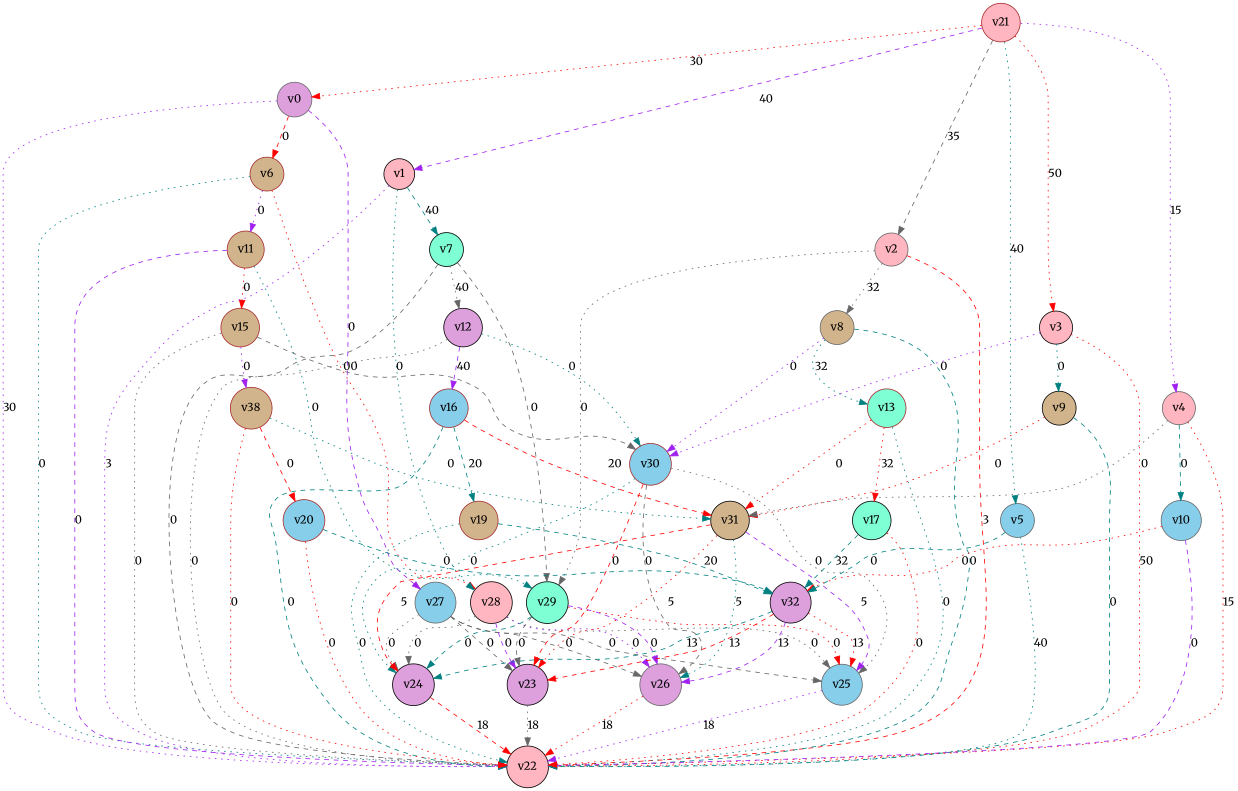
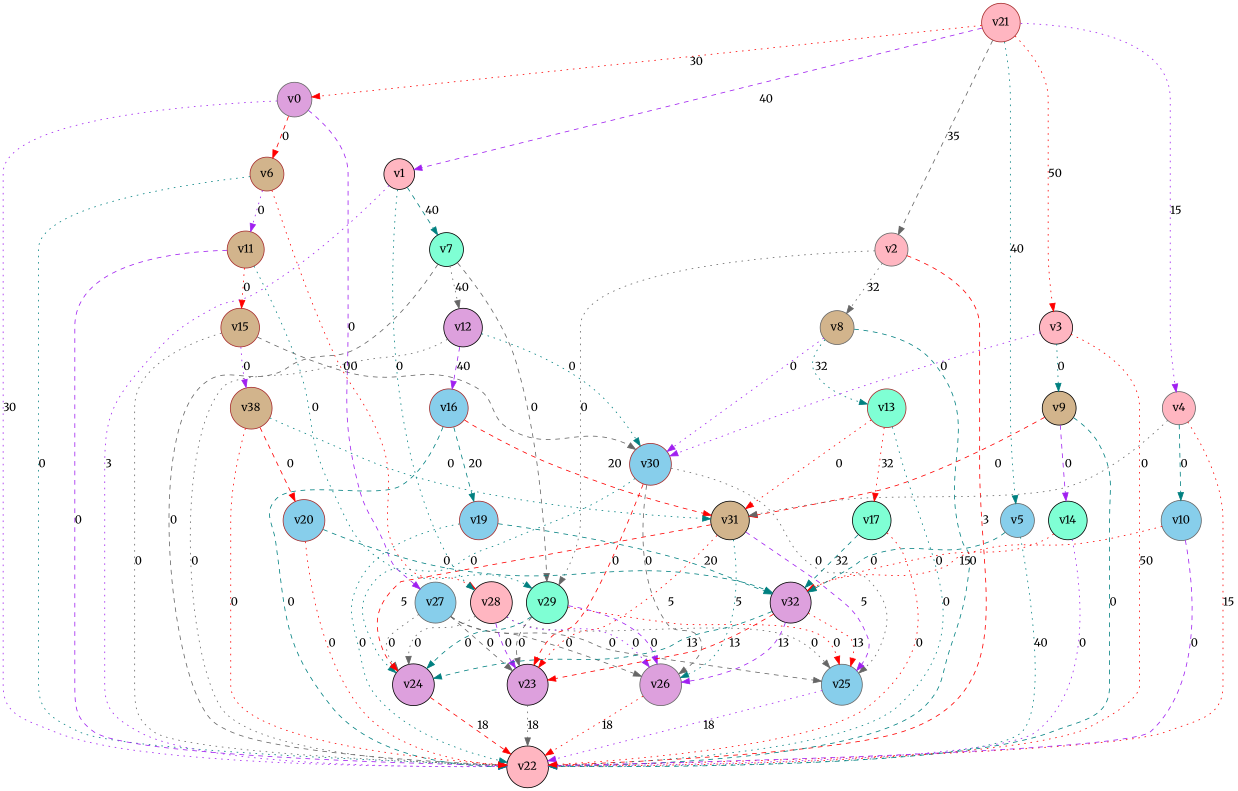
edge "v9" -> "v31": style dotted -> dashed
node "v19": fillcolor tan -> skyblue
node "v14": added
edge "v10" -> "v32": label "0" -> "15"
